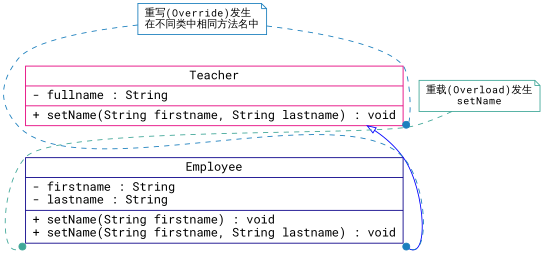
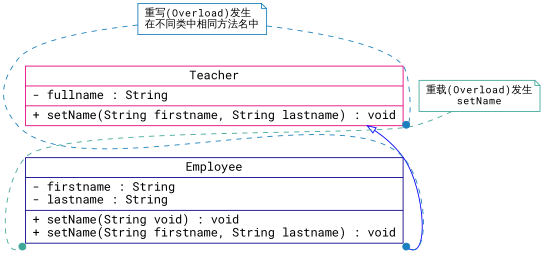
node "重写(Override)发生 在不同类中相同方法名中": label "重写(Override)发生 在不同类中相同方法名中" -> "重写(Overload)发生 在不同类中相同方法名中"
node "Employee": text "+ setName(String firstname) : void" -> "+ setName(String void) : void"
